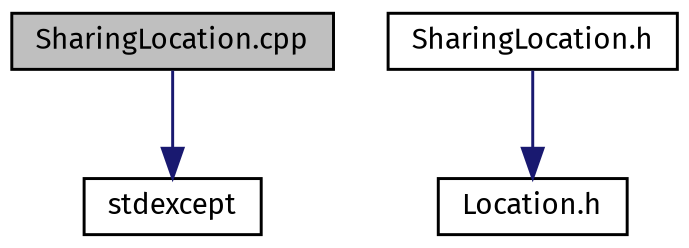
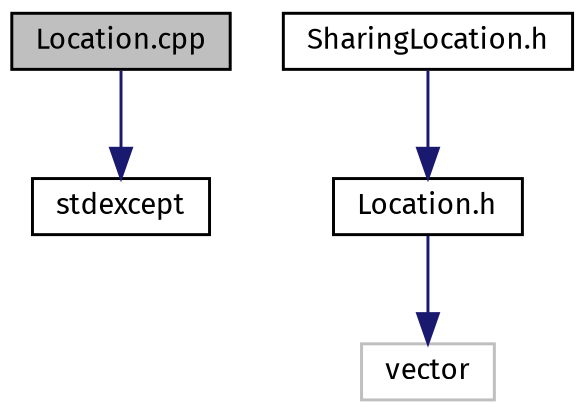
node "SharingLocation.cpp": label "SharingLocation.cpp" -> "Location.cpp"
node "vector": added
